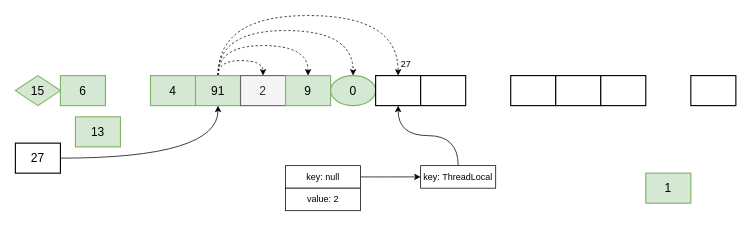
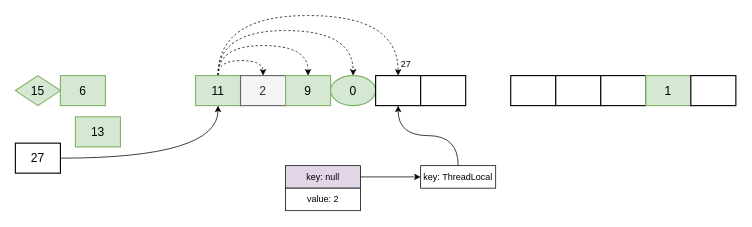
node "4": removed
node "91": label "91" -> "11"
node "key: null": fillcolor #ffffff -> #e1d5e7
node "1": moved (668, 188) -> (668, 90)
